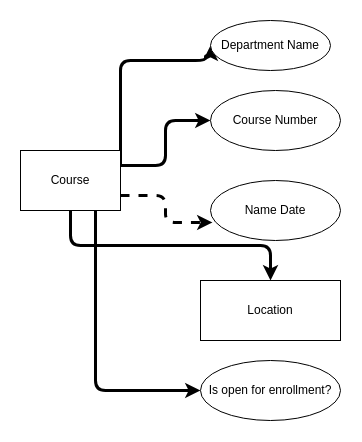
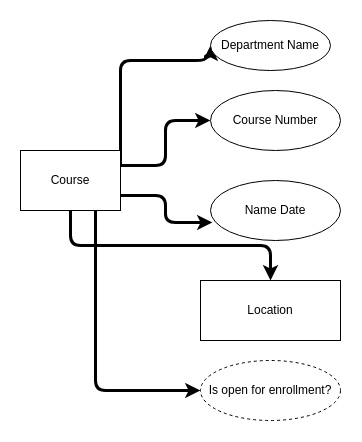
edge "Course" -> "Name Date": style dashed -> solid
node "Is open for enrollment?": style solid -> dashed
